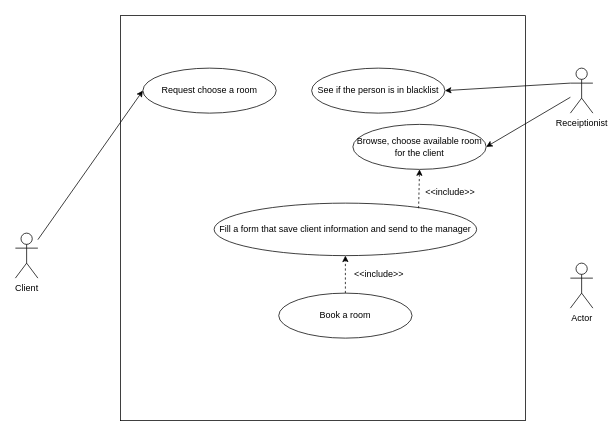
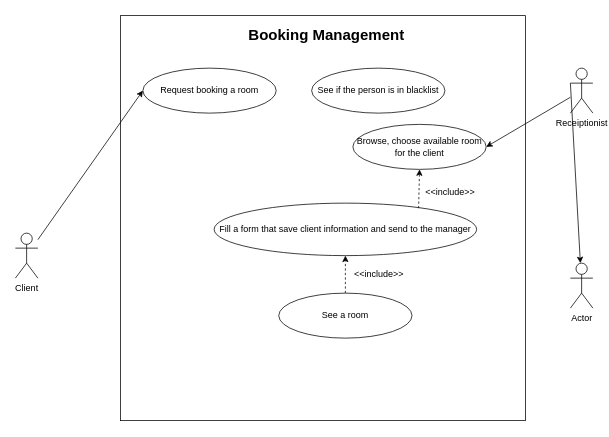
node "Booking Management": added
edge "Receiptionist" -> "See if the person is in blacklist": now "Receiptionist" -> "Actor"
node "Request choose a room": label "Request choose a room" -> "Request booking a room"
node "Book a room": label "Book a room" -> "See a room"
